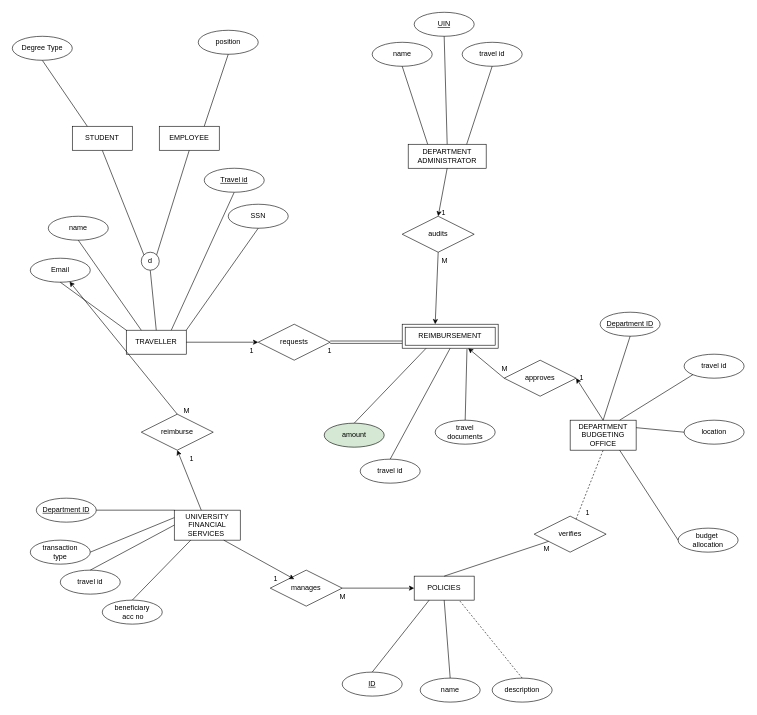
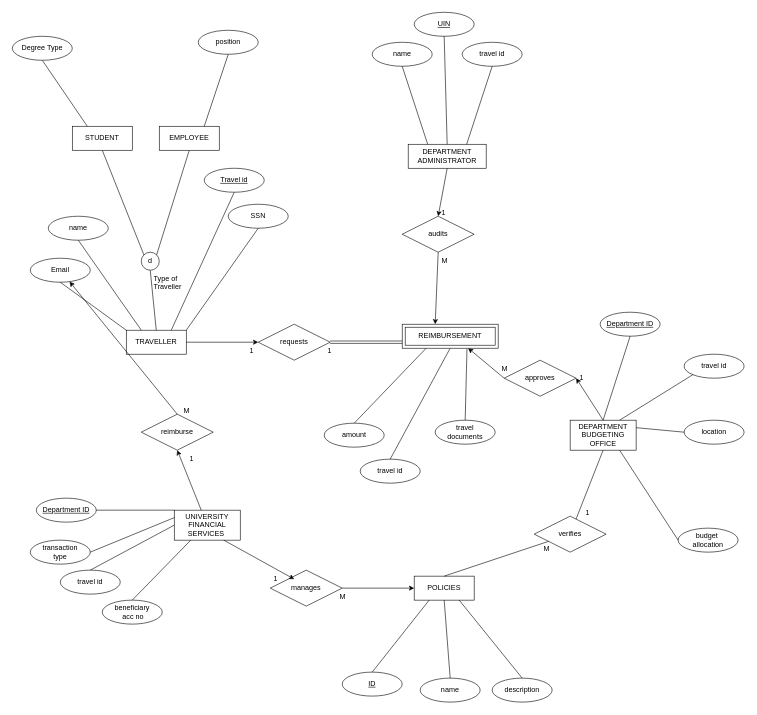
node "Type of Traveller": added
node "amount": fillcolor #d5e8d4 -> #ffffff
edge "DEPARTMENT BUDGETING OFFICE" -- "verifies": style dashed -> solid
edge "POLICIES" -- "description": style dashed -> solid
